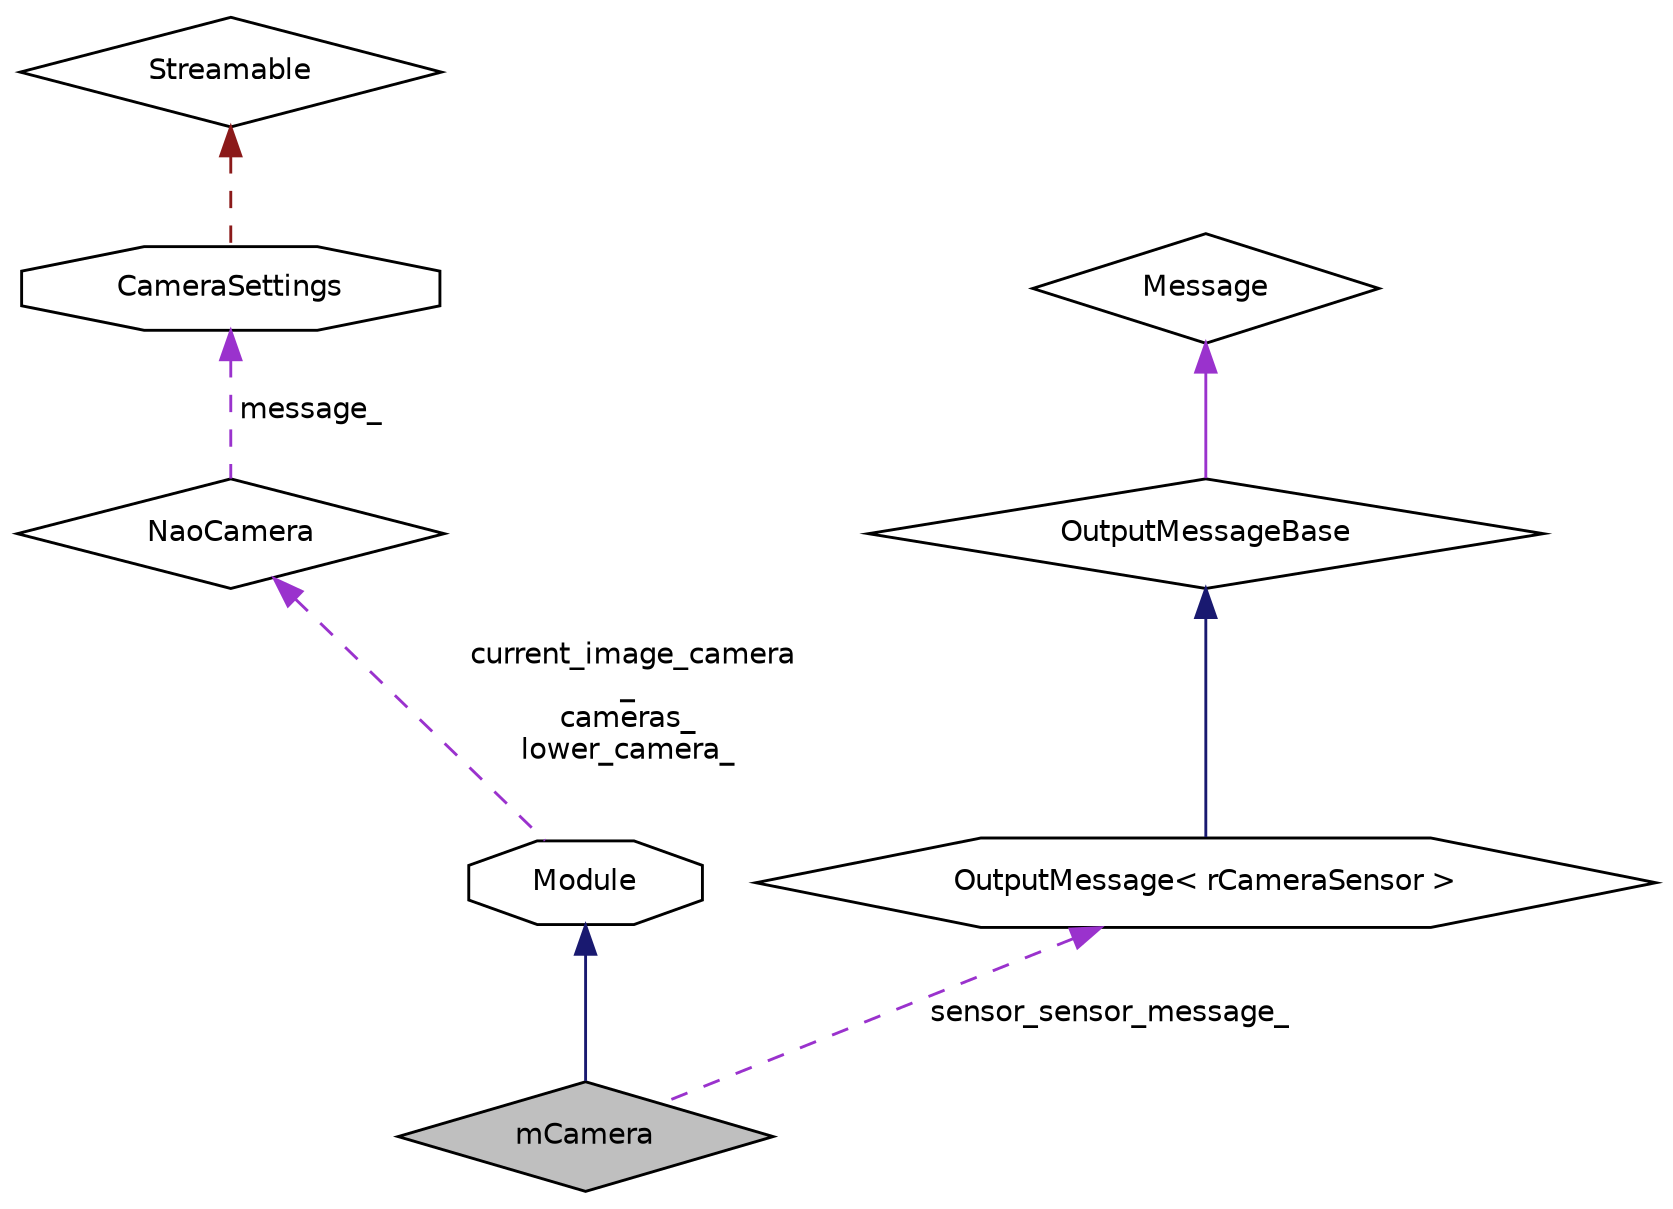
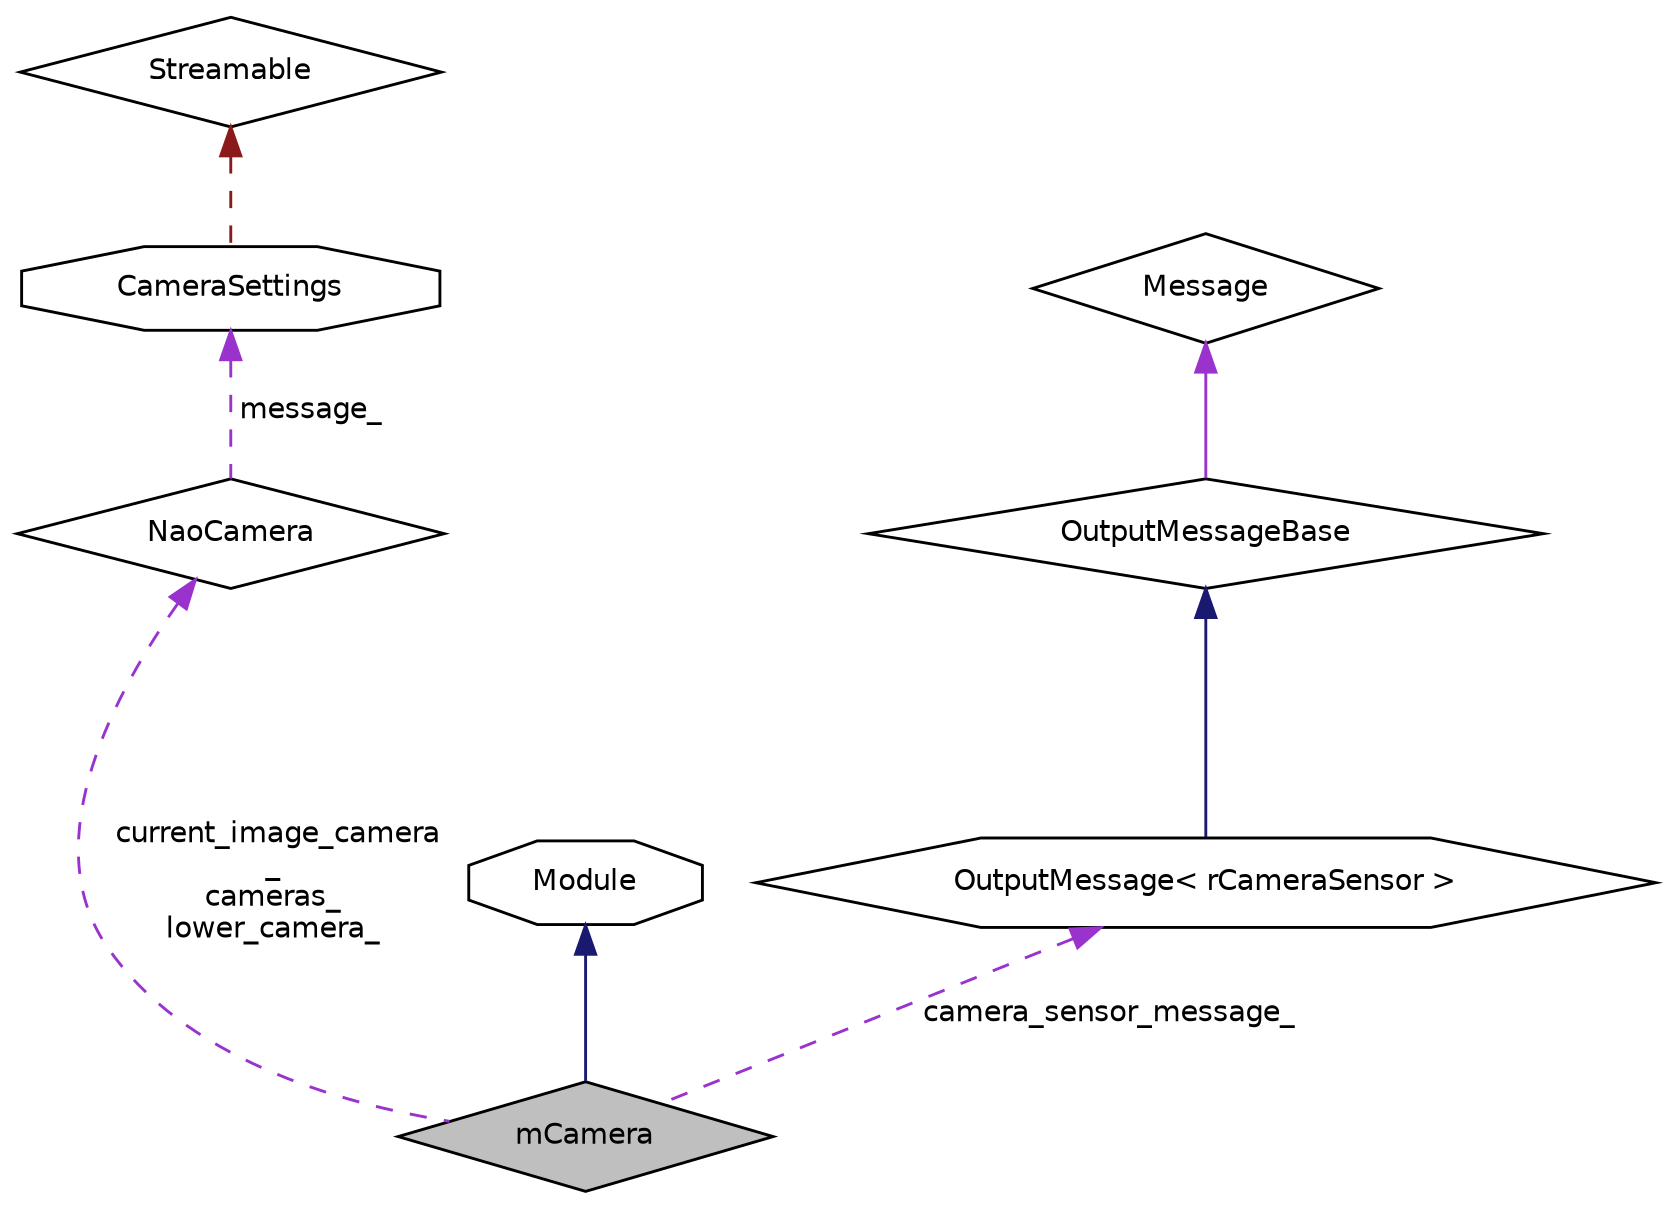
edge "Module" -> "NaoCamera": now "mCamera" -> "NaoCamera"
edge "mCamera" -> "OutputMessage< rCameraSensor >": label " sensor_sensor_message_" -> " camera_sensor_message_"
